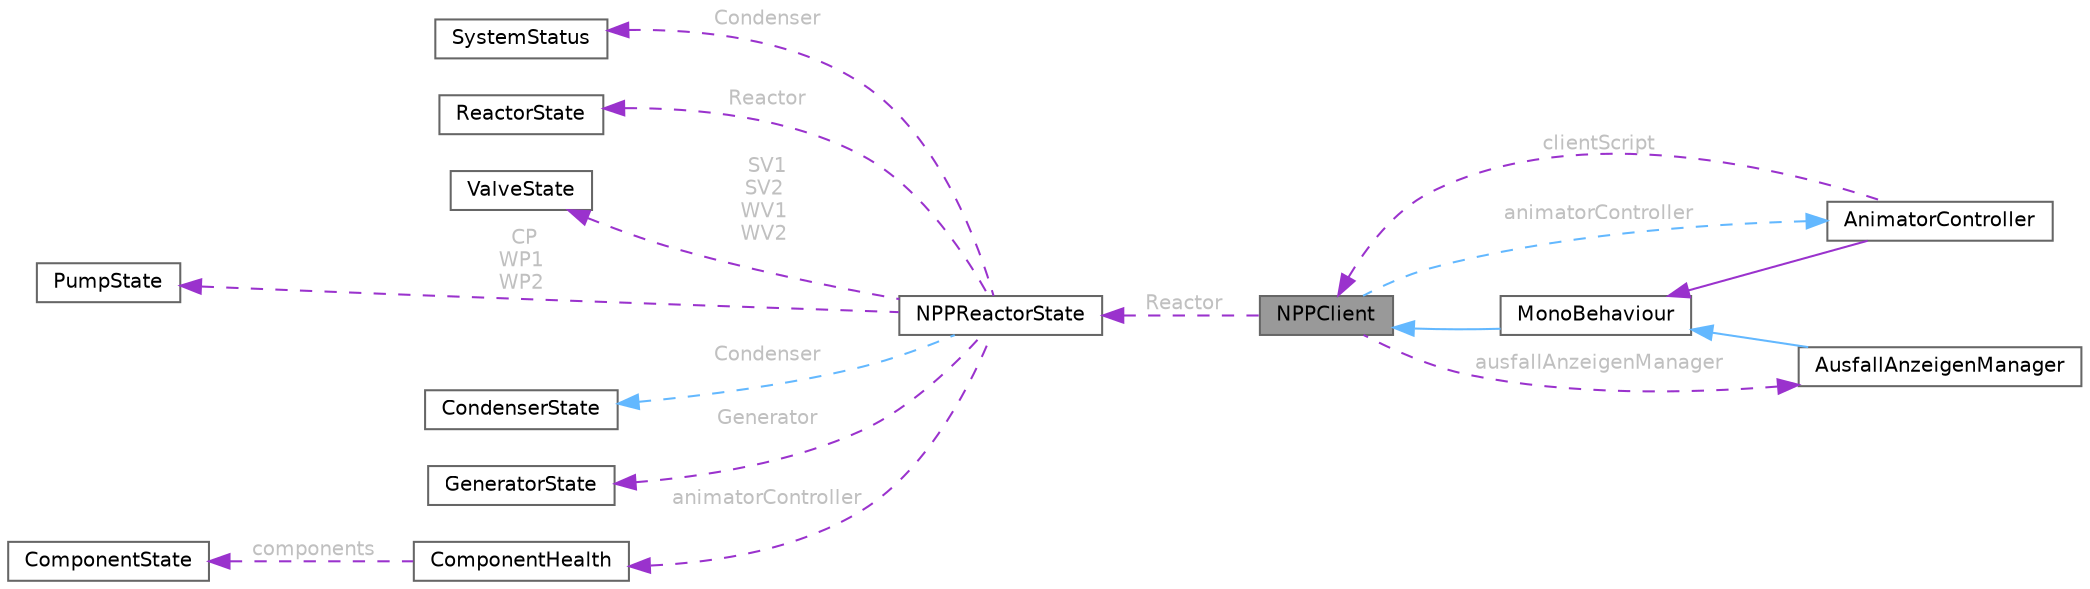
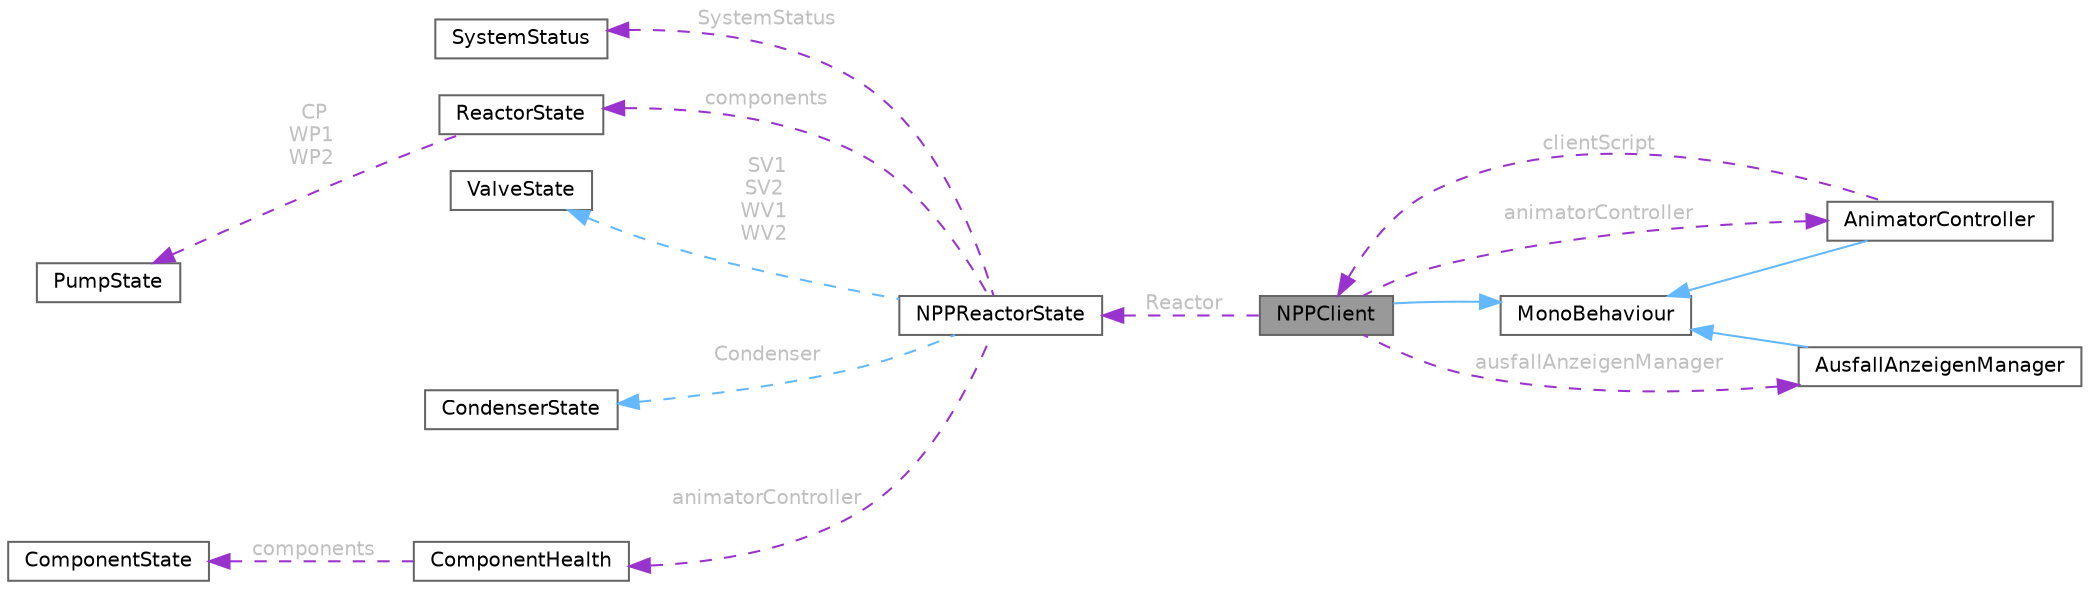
edge "NPPReactorState" -> "SystemStatus": label " Condenser" -> " SystemStatus"
edge "NPPReactorState" -> "ReactorState": label " Reactor" -> " components"
edge "NPPClient" -> "AnimatorController": color steelblue1 -> darkorchid3
edge "NPPReactorState" -> "ValveState": color darkorchid3 -> steelblue1
edge "AnimatorController" -> "MonoBehaviour": color darkorchid3 -> steelblue1
edge "NPPReactorState" -> "PumpState": now "ReactorState" -> "PumpState"
edge "MonoBehaviour" -> "NPPClient": reversed
node "GeneratorState": removed
